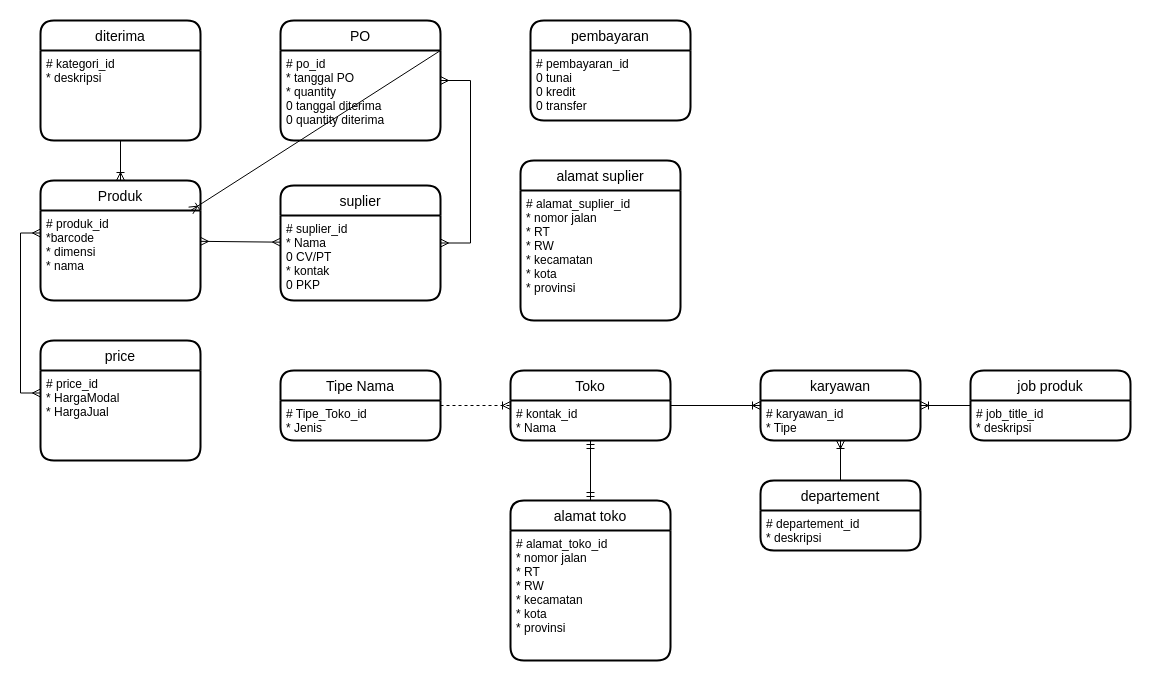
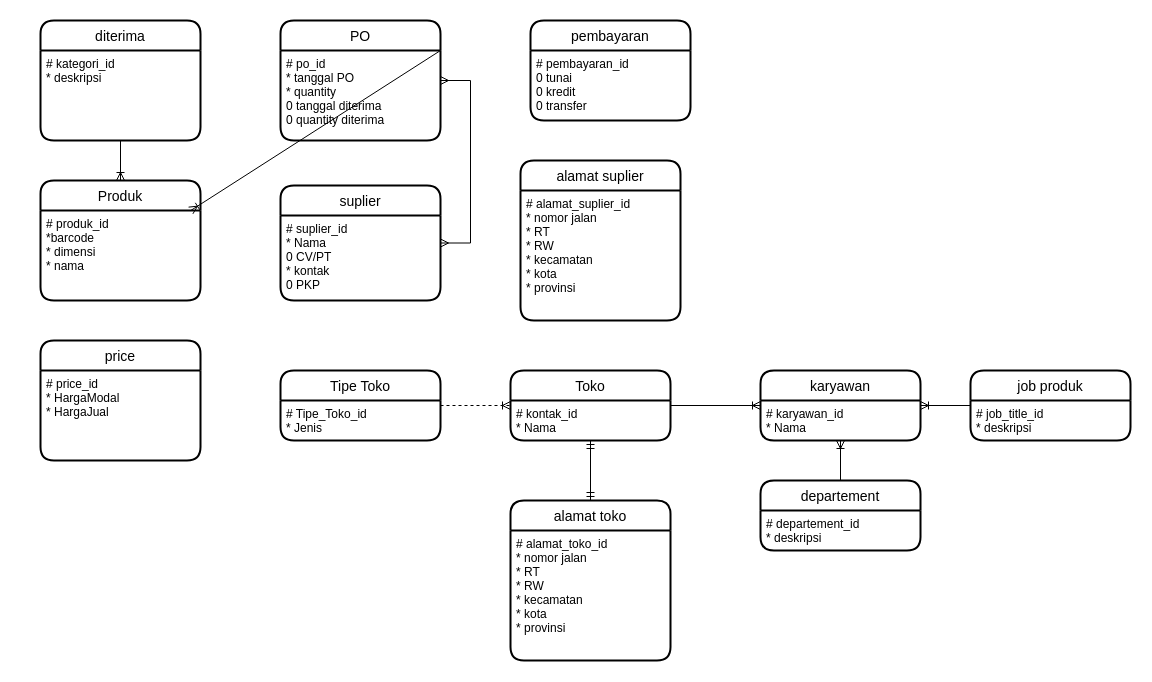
edge "Produk" -- "suplier": removed
edge "# produk_id *barcode * dimensi * nama" -- "# price_id * HargaModal * HargaJual": removed
node "Tipe Nama": label "Tipe Nama" -> "Tipe Toko"
node "# karyawan_id * Tipe": label "# karyawan_id * Tipe" -> "# karyawan_id * Nama"
